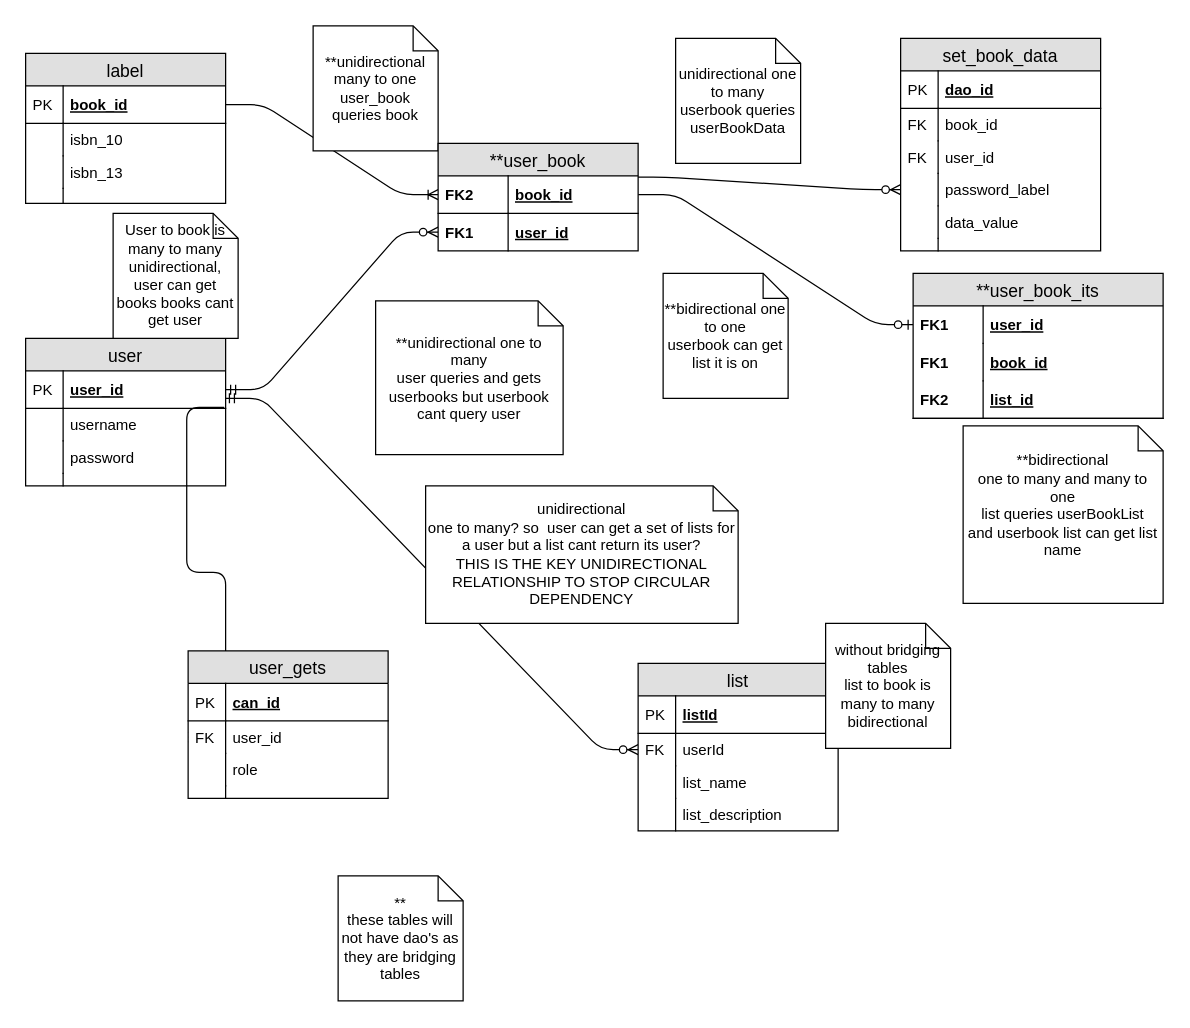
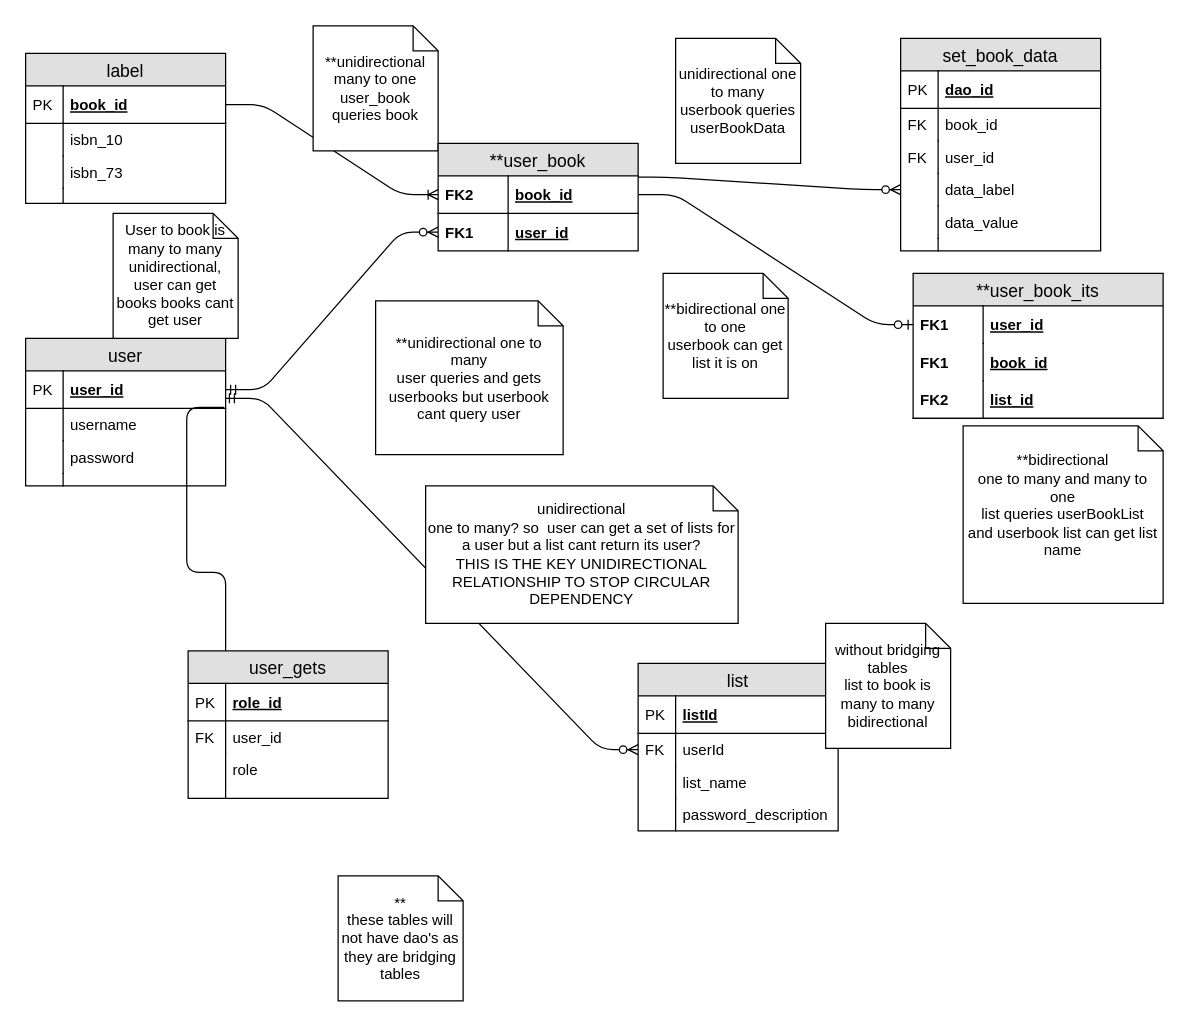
node "isbn_13": label "isbn_13" -> "isbn_73"
node "password_label": label "password_label" -> "data_label"
node "can_id": label "can_id" -> "role_id"
node "list_description": label "list_description" -> "password_description"
